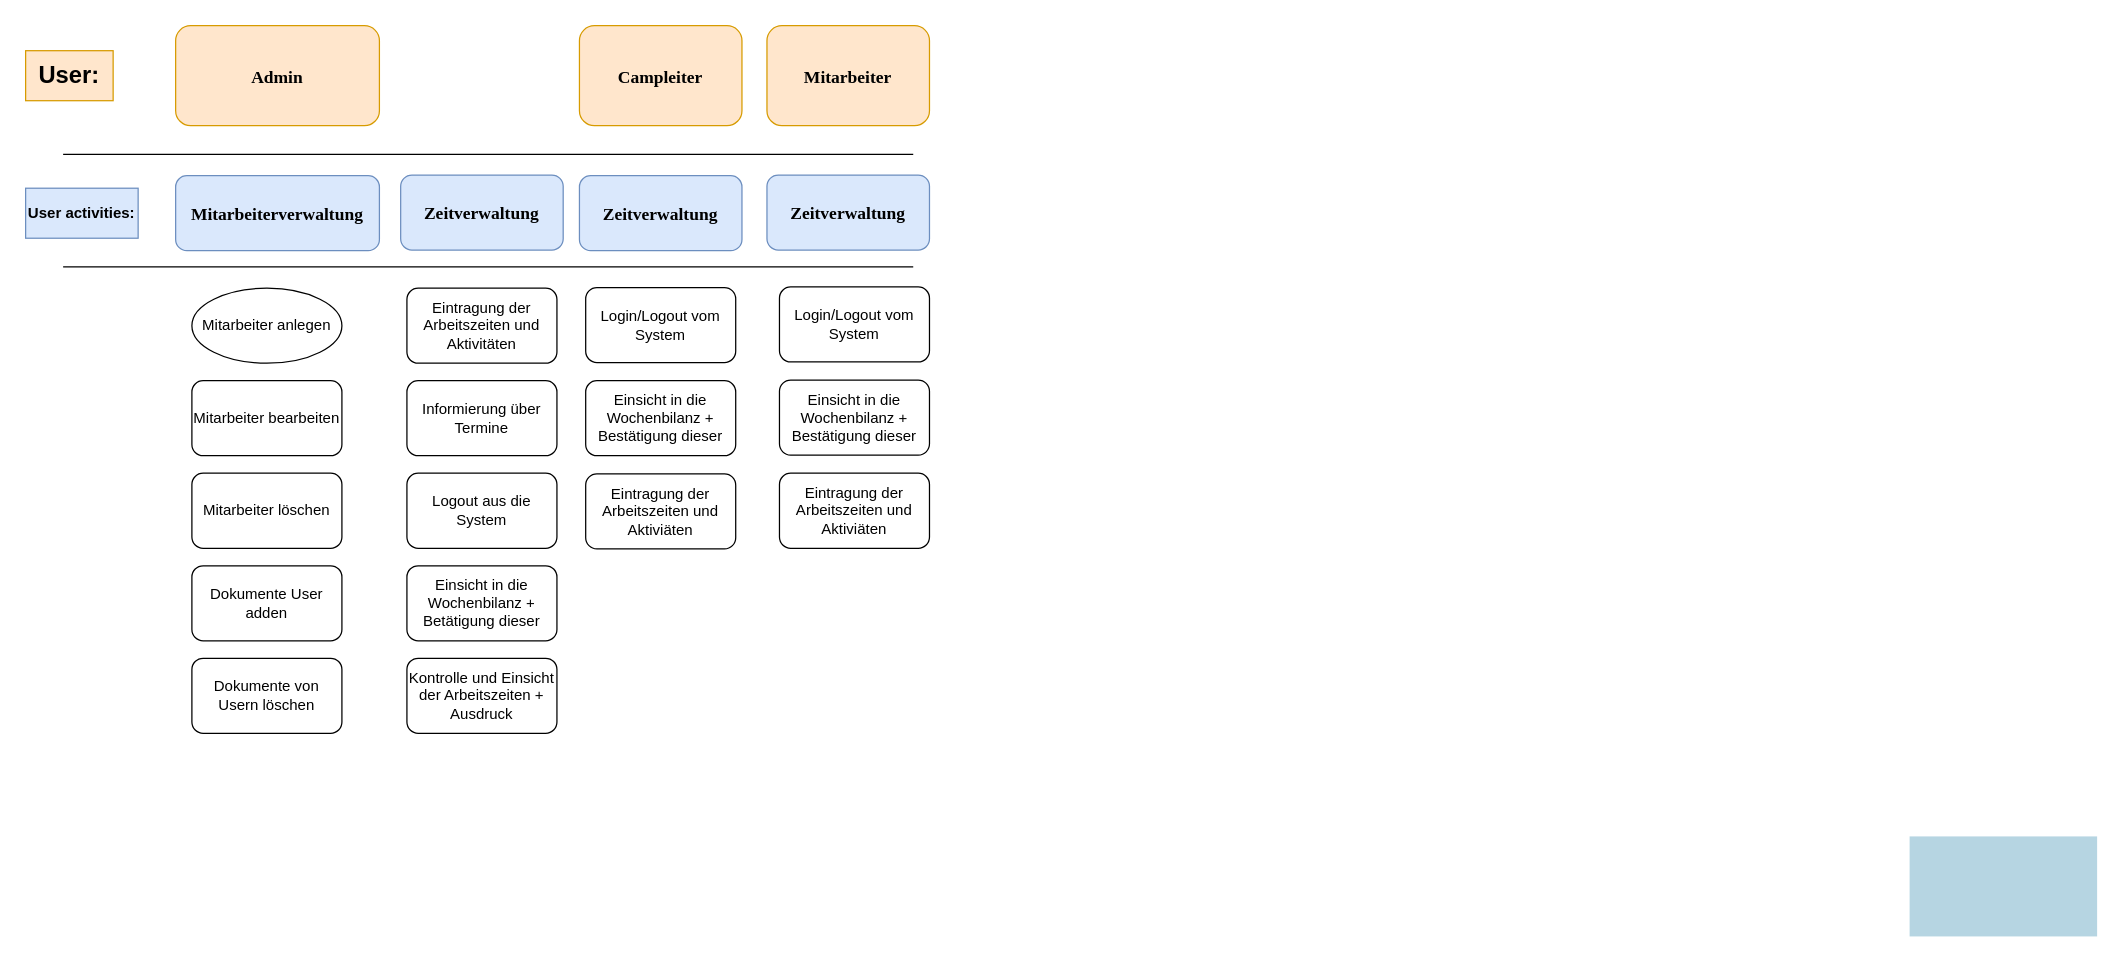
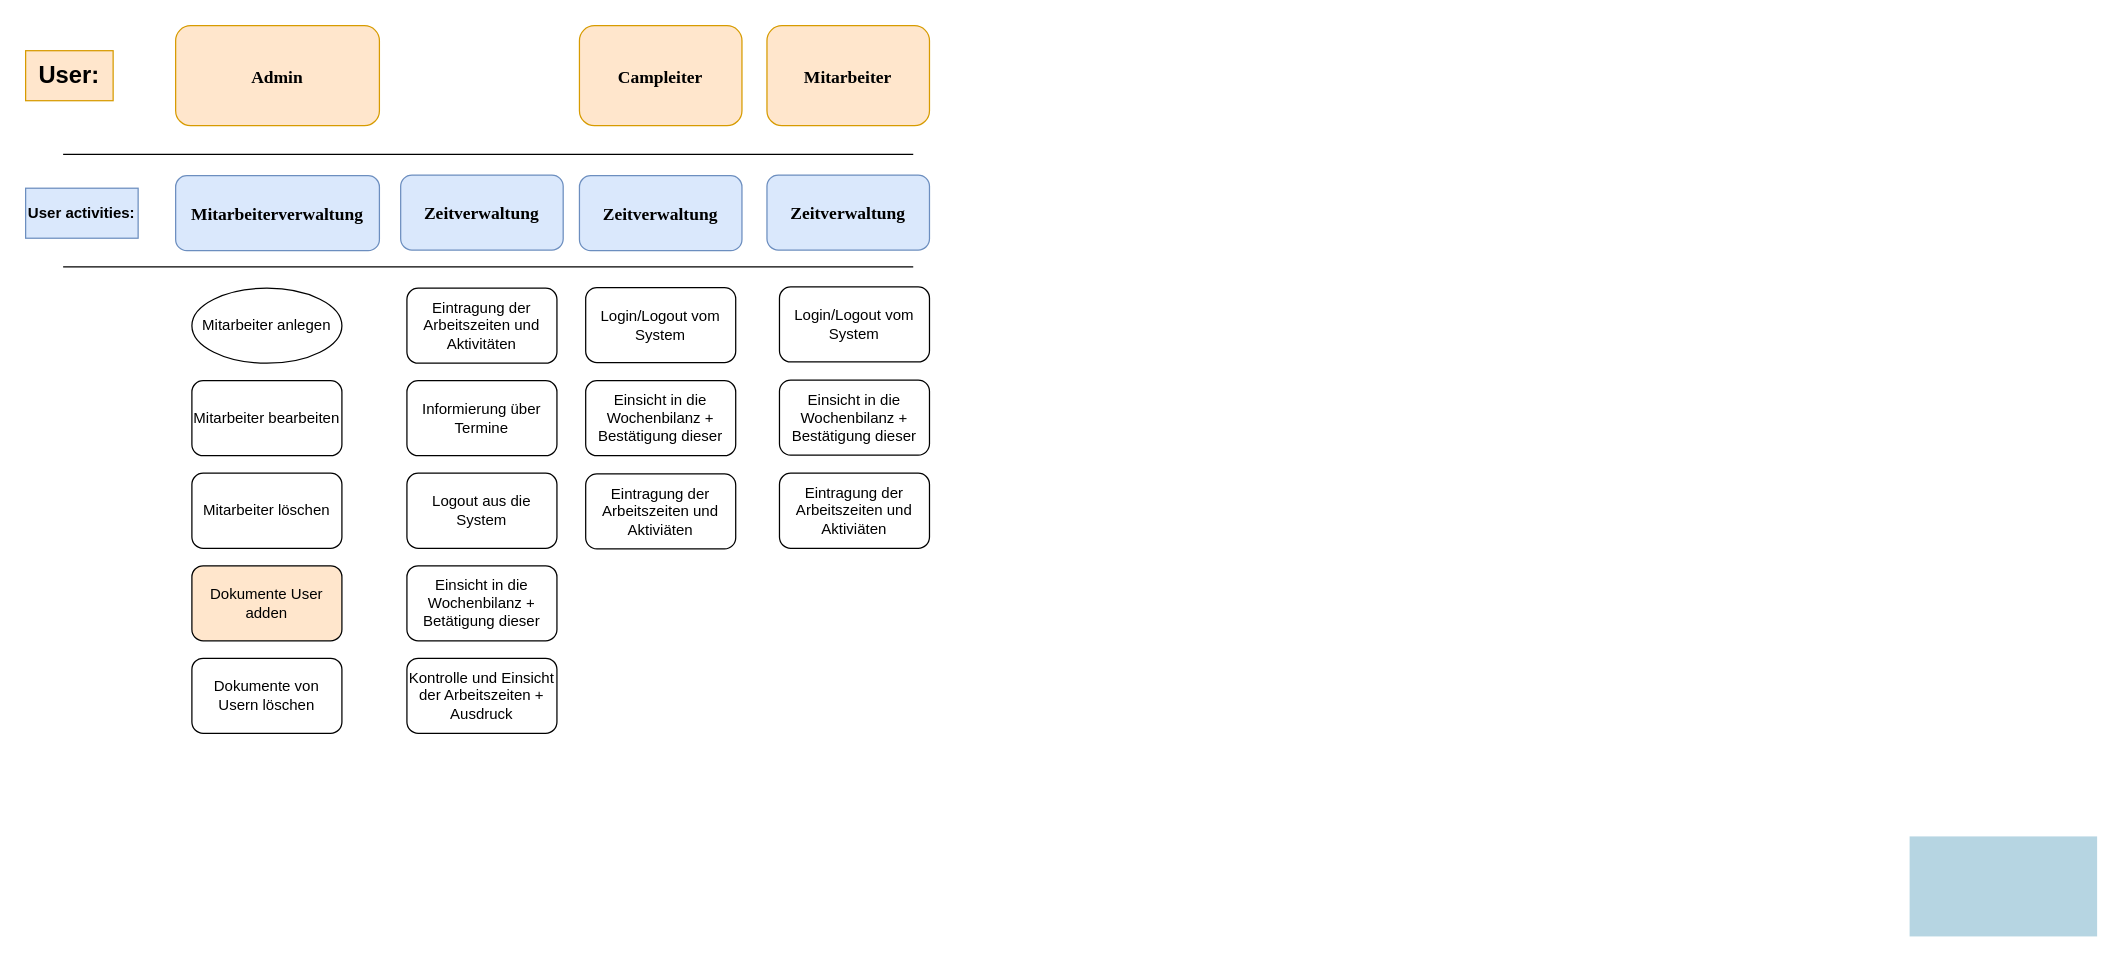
node "Dokumente User adden": fillcolor #ffffff -> #ffe6cc
